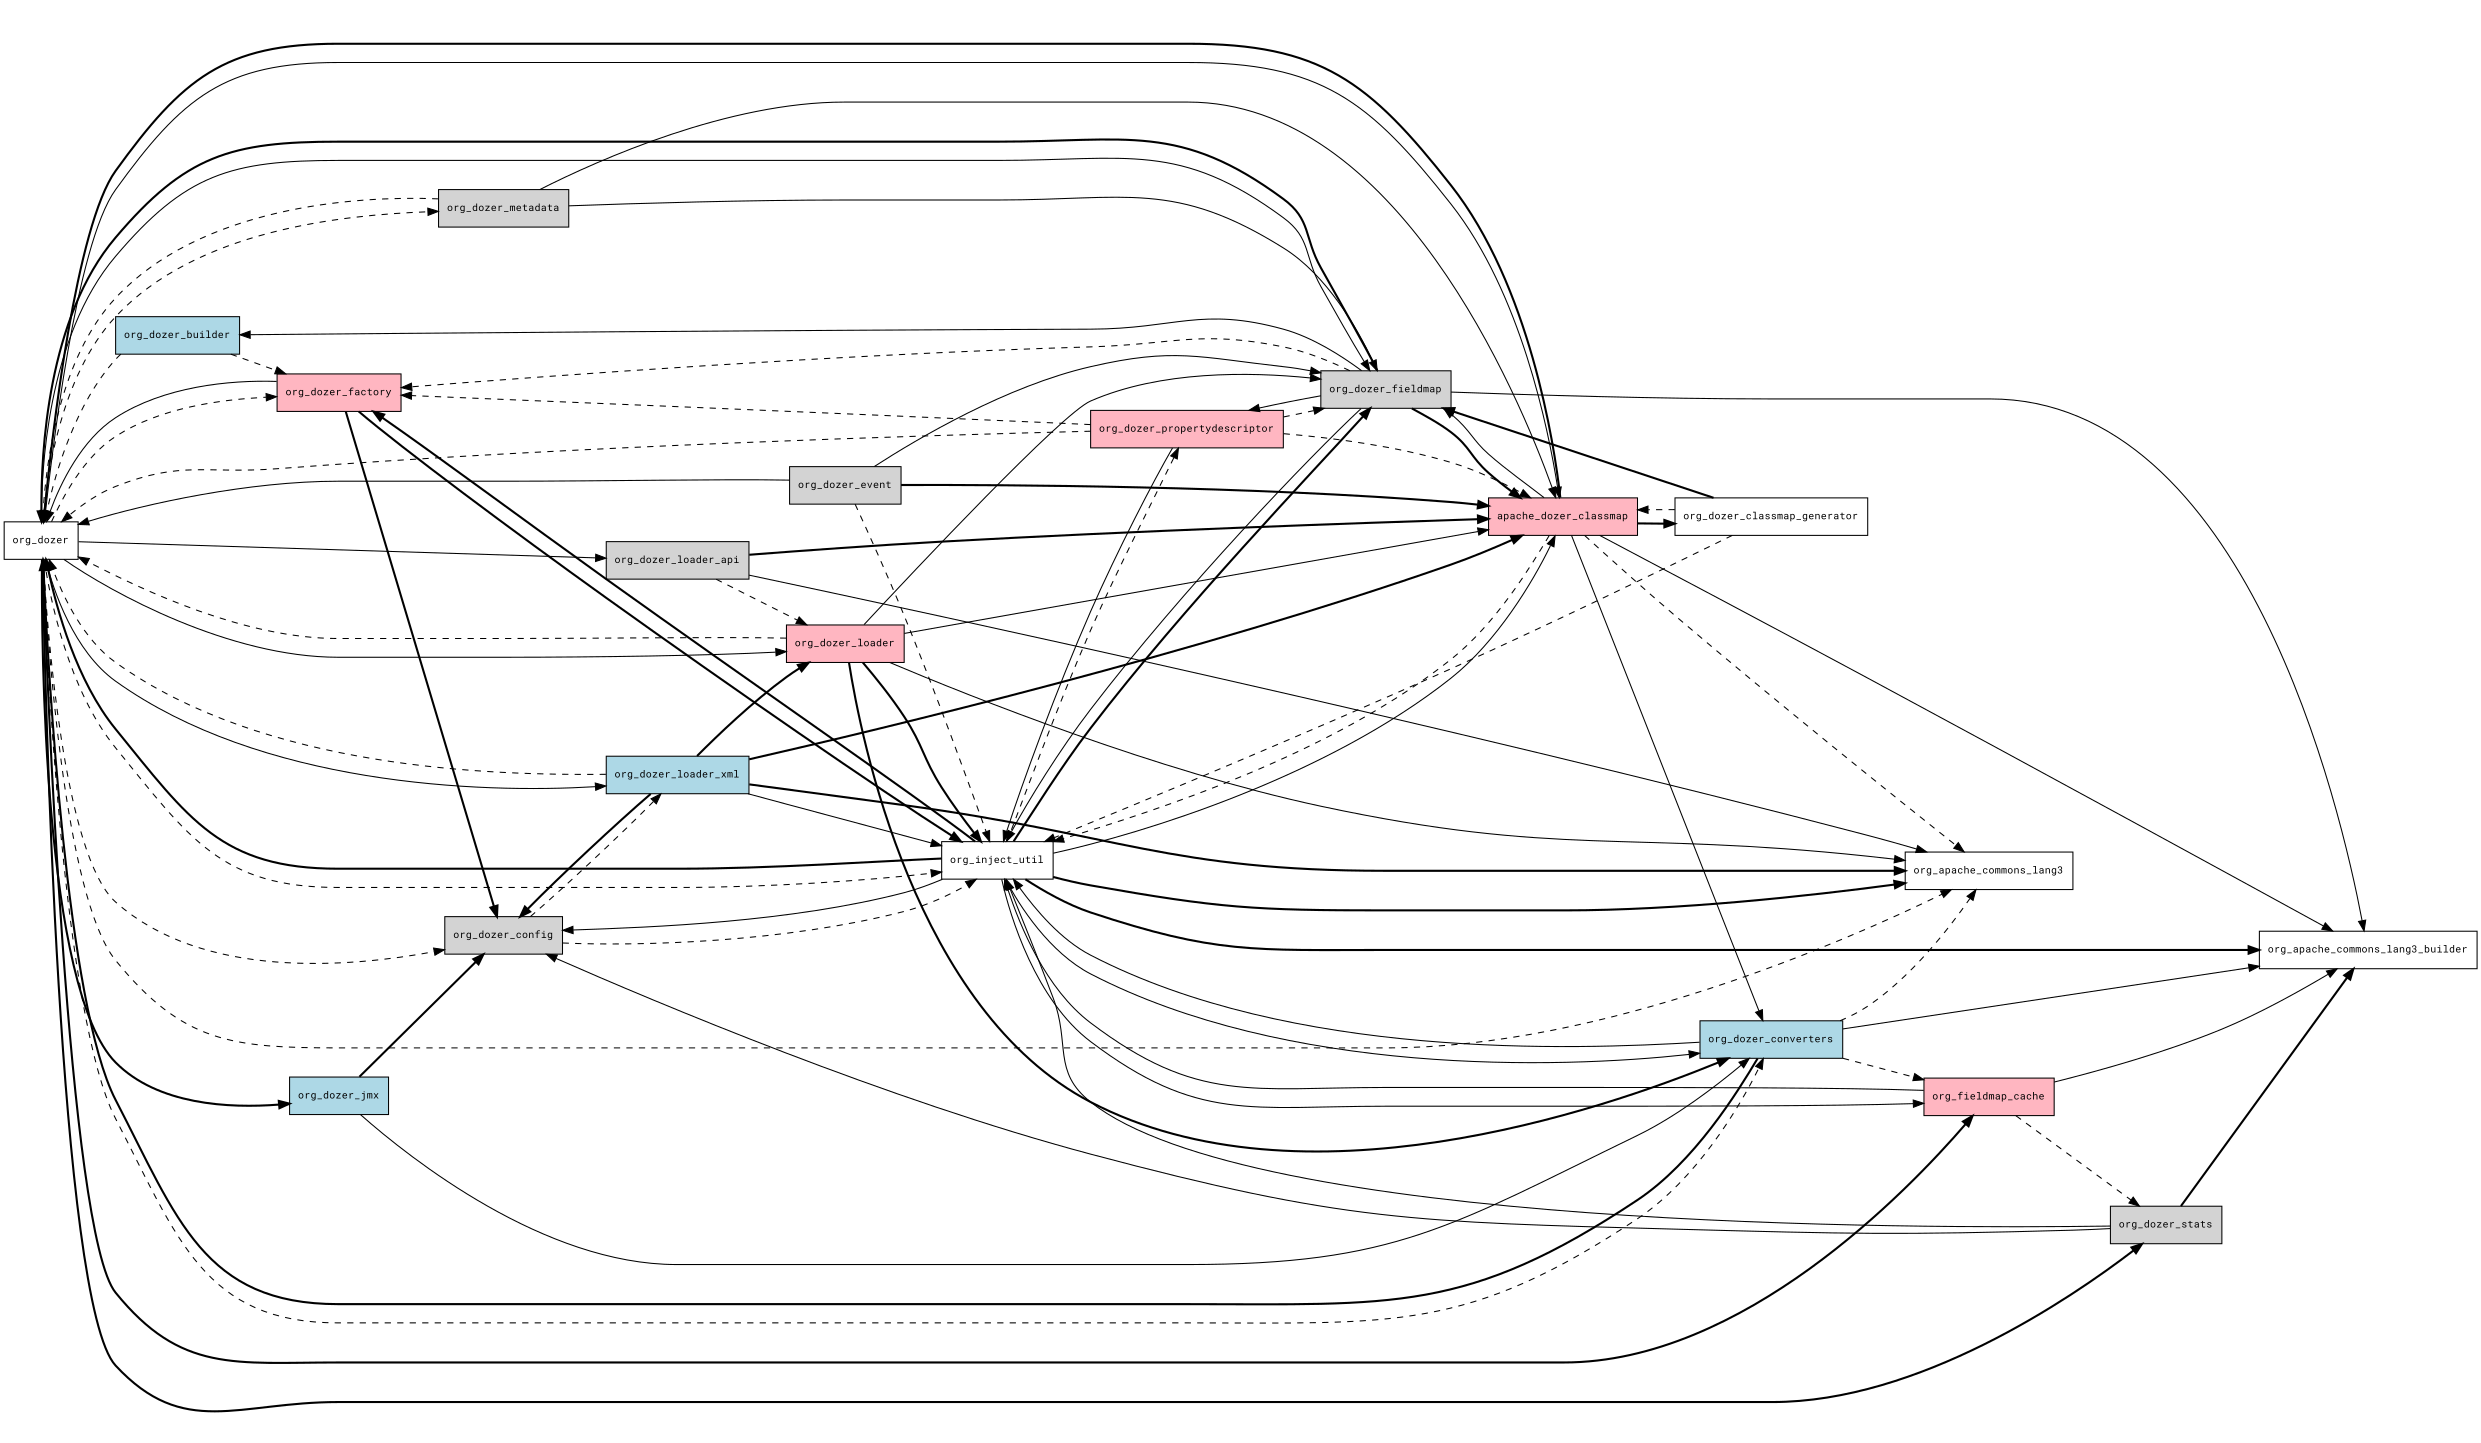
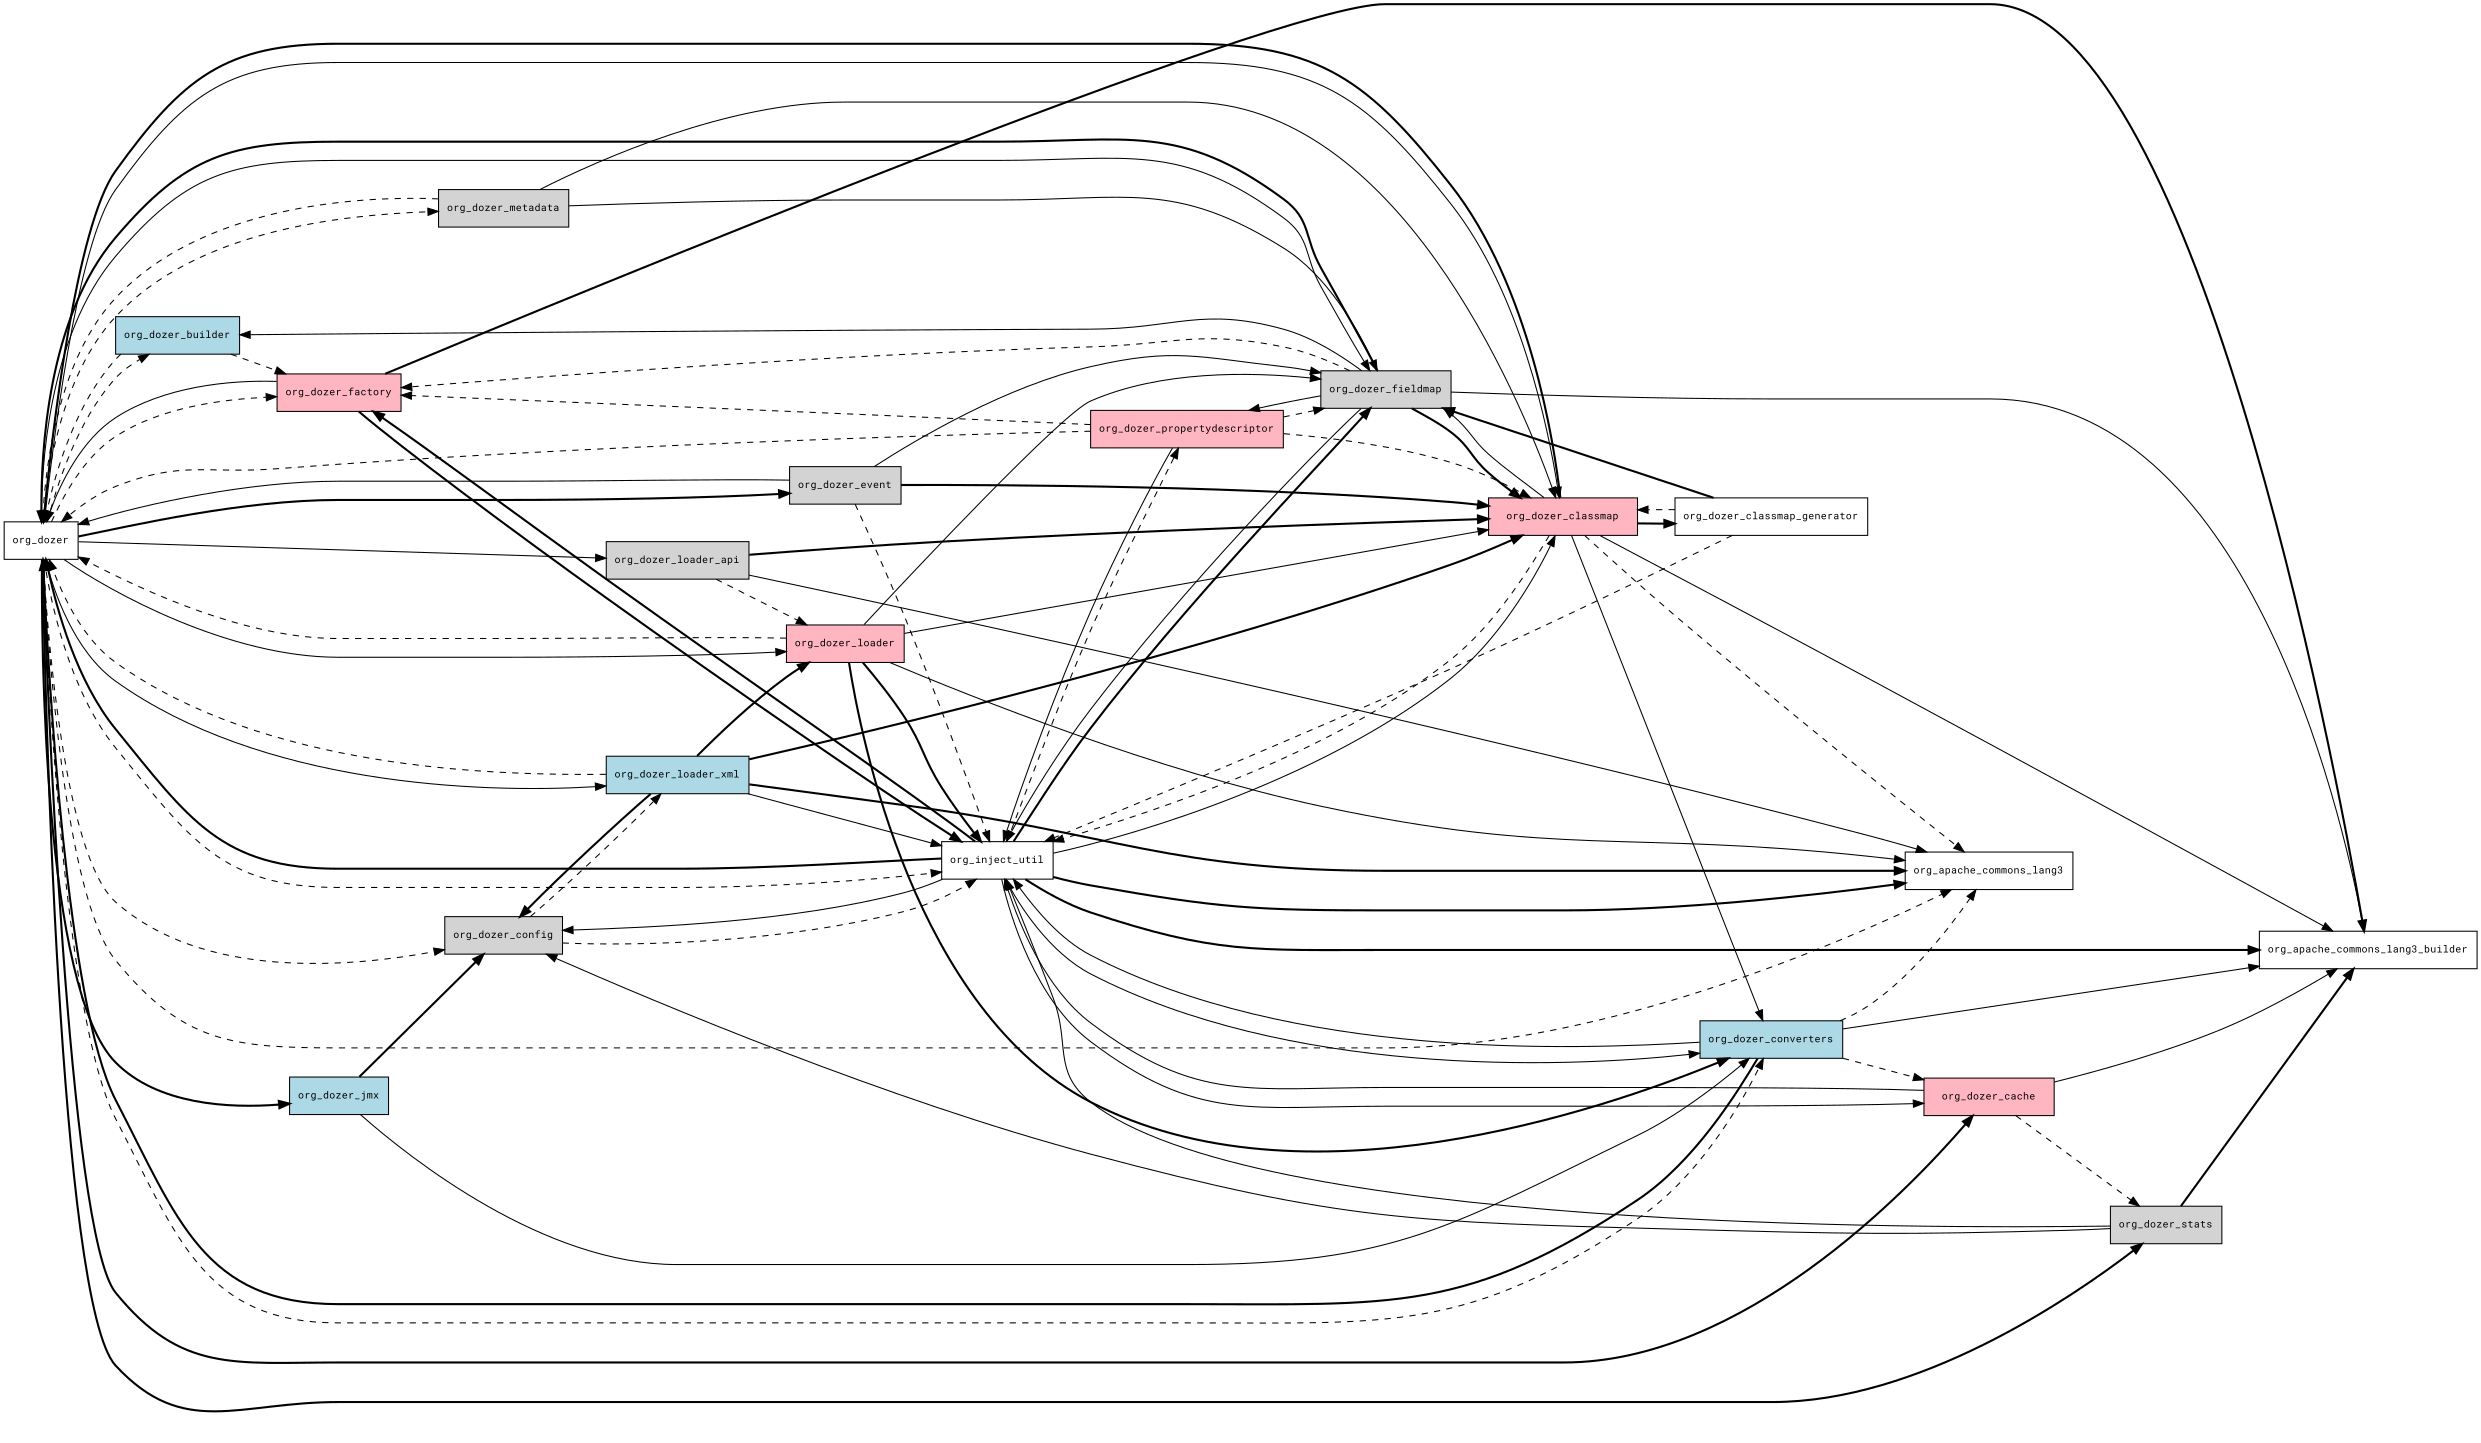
edge "org_dozer" -> "org_dozer_builder": added
edge "org_dozer" -> "org_dozer_event": added
node "apache_dozer_classmap": label "apache_dozer_classmap" -> "org_dozer_classmap"
edge "org_dozer_factory" -> "org_dozer_config": now "org_dozer_factory" -> "org_apache_commons_lang3_builder"
node "org_fieldmap_cache": label "org_fieldmap_cache" -> "org_dozer_cache"
